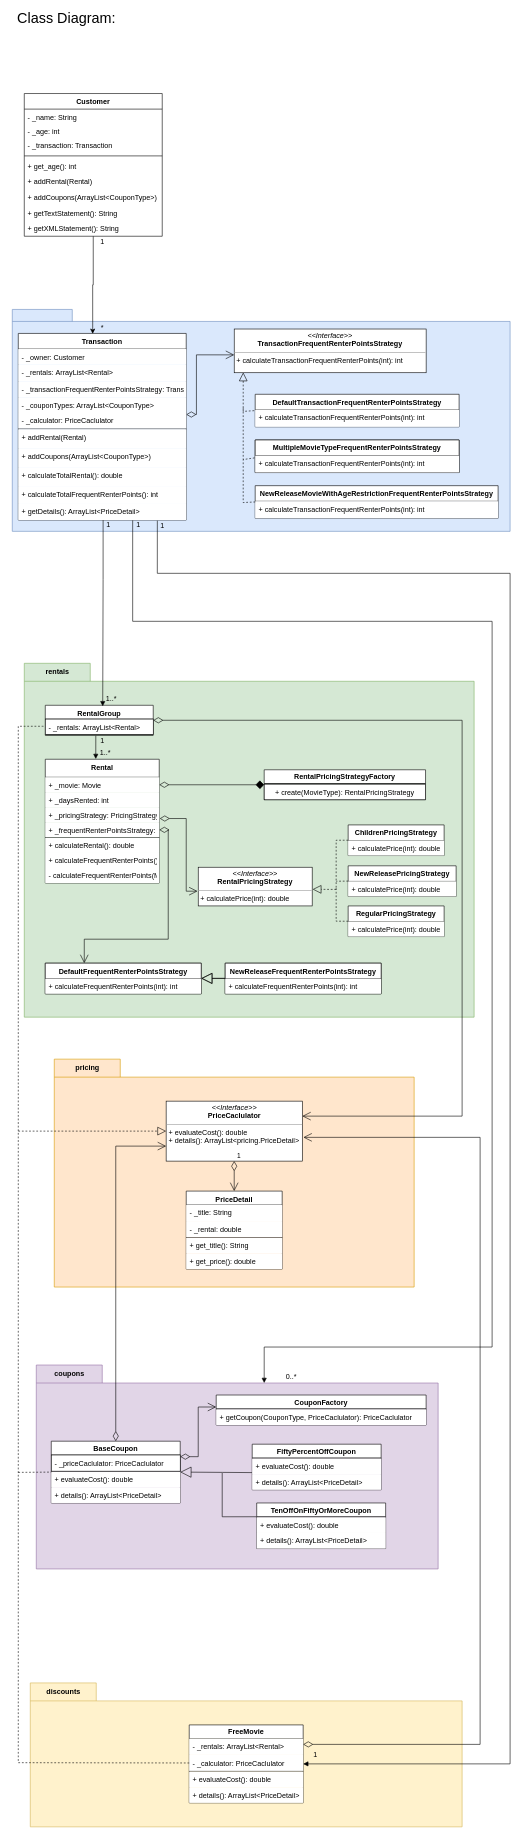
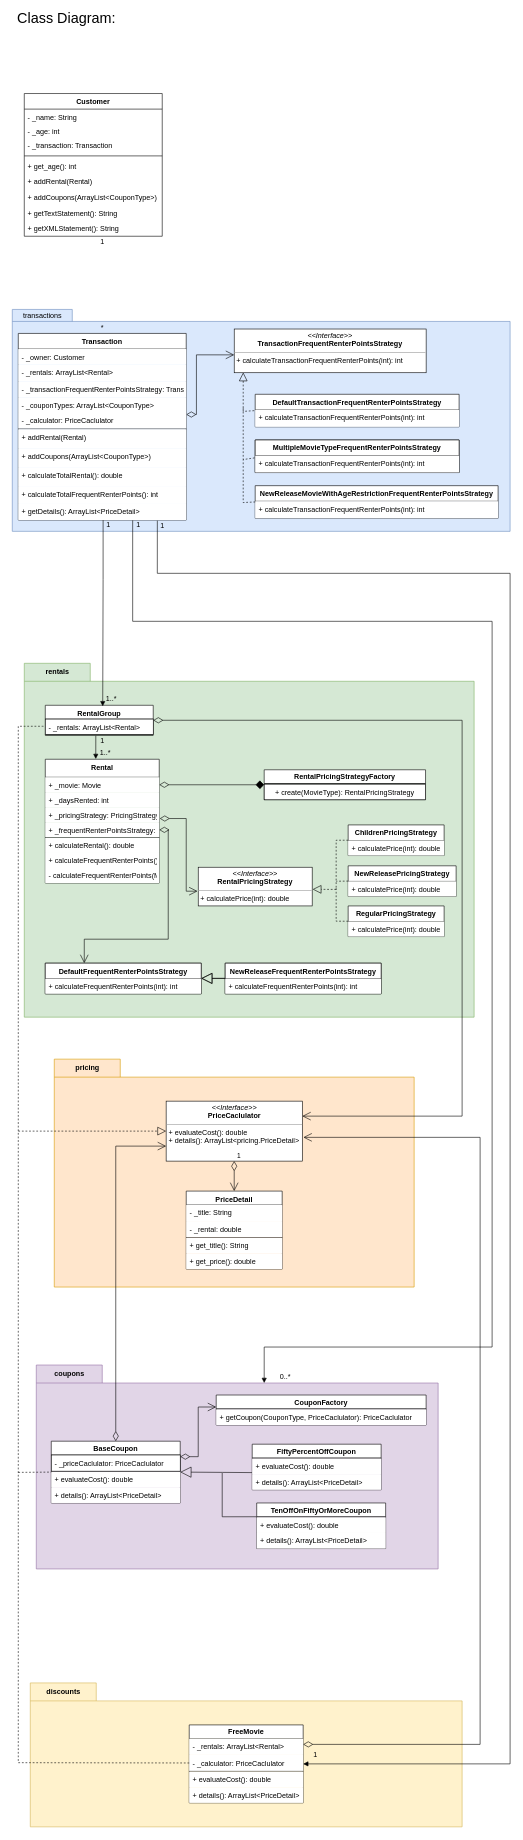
edge "Customer" -> "Transaction": removed
node "transactions": added
node "0..*": moved (291, 1377) -> (285, 1377)
